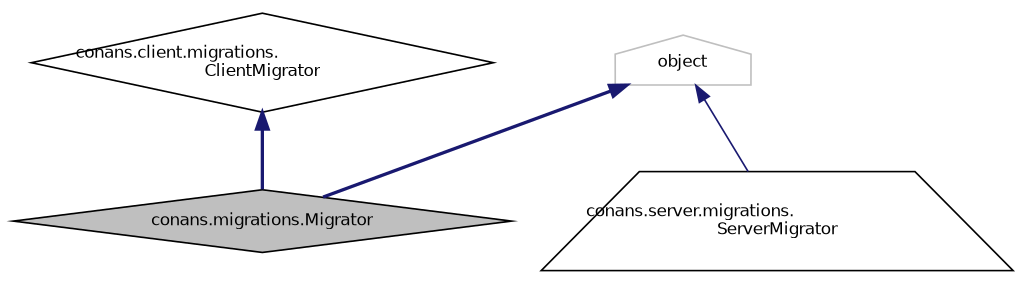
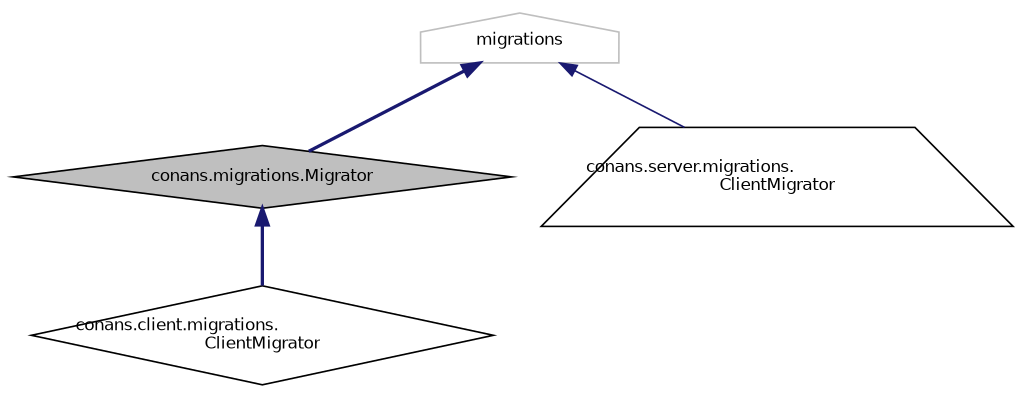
node "object": label "object" -> "migrations"
edge "conans.migrations.Migrator" -> "conans.client.migrations. ClientMigrator": reversed
node "conans.server.migrations. ServerMigrator": label "conans.server.migrations. ServerMigrator" -> "conans.server.migrations. ClientMigrator"
